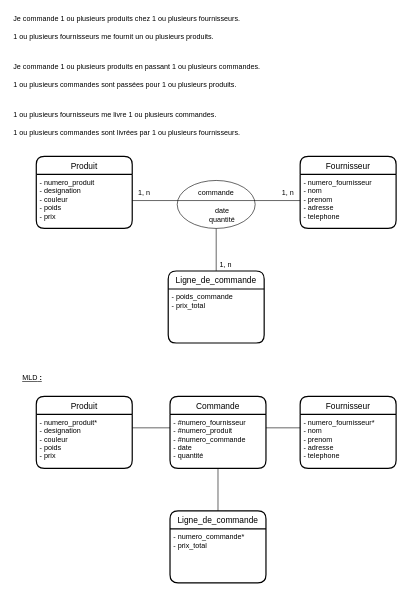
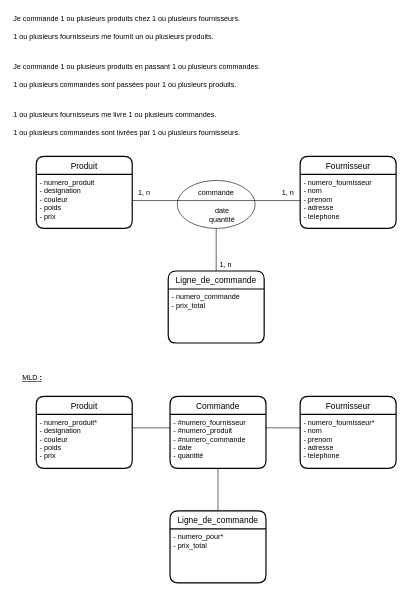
node "- poids_commande - prix_total": label "- poids_commande - prix_total" -> "- numero_commande - prix_total"
node "- numero_commande* - prix_total": label "- numero_commande* - prix_total" -> "- numero_pour* - prix_total"
